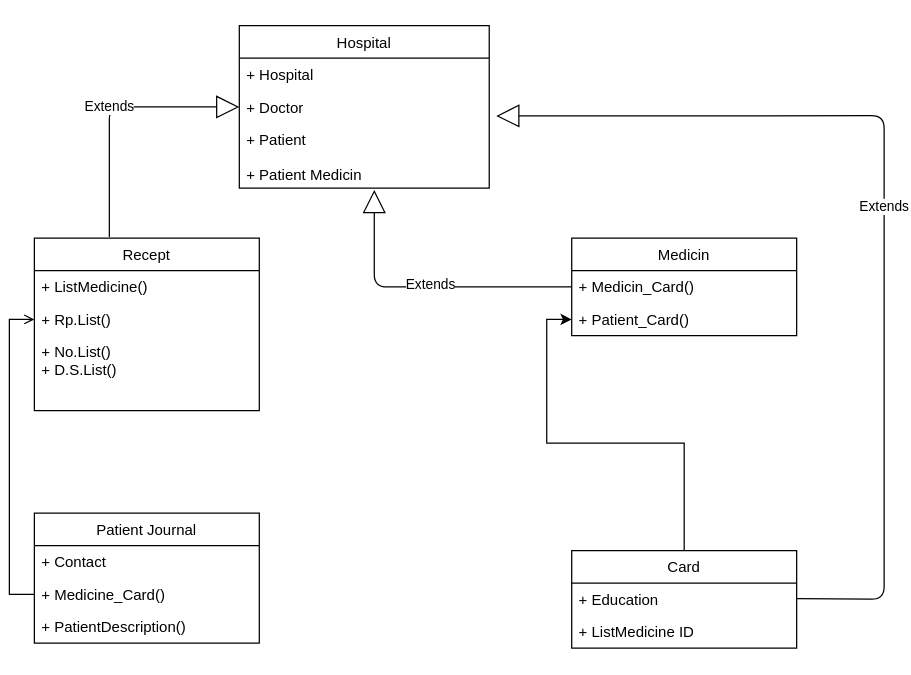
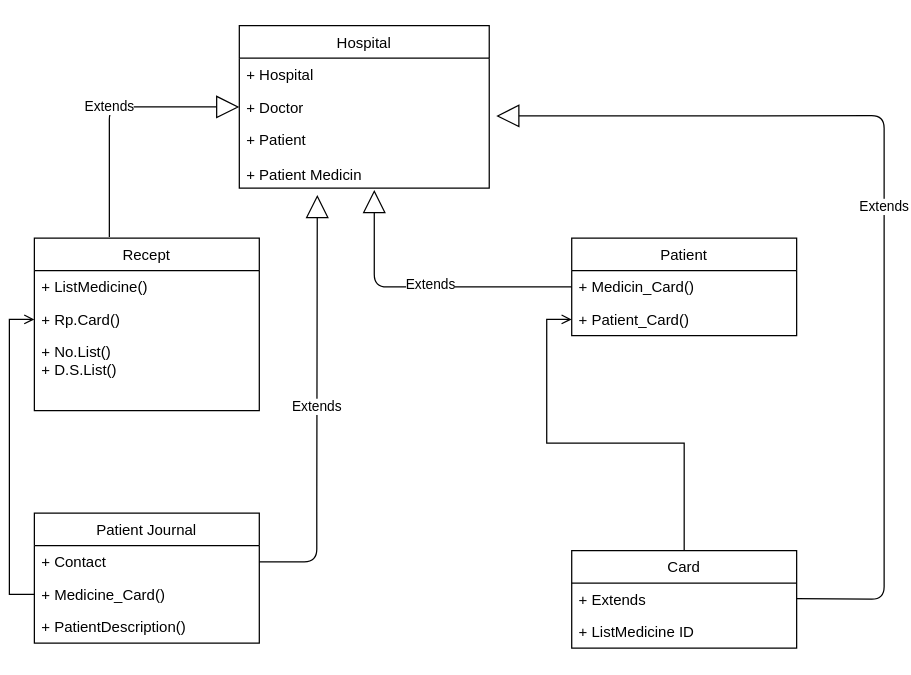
node "Medicin": label "Medicin" -> "Patient"
edge "Card" -> "+ Patient_Card()": arrowhead classic -> open
node "+ Rp.List()": label "+ Rp.List()" -> "+ Rp.Card()"
edge "+ Contact" -> "+ Patient + Patient Medicin": added, label "Extends"
node "+ Education": label "+ Education" -> "+ Extends"
